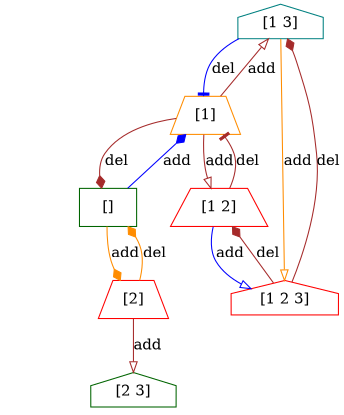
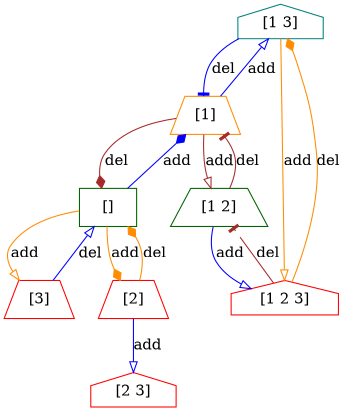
edge "[1]" -> "[1 3]": color brown -> blue
edge "[1 2 3]" -> "[1 3]": color brown -> darkorange
node "[1 2]": color red -> darkgreen
edge "[1 2 3]" -> "[1 2]": arrowhead diamond -> tee
node "[3]": added
edge "[2]" -> "[2 3]": color brown -> blue
node "[2 3]": color darkgreen -> red
